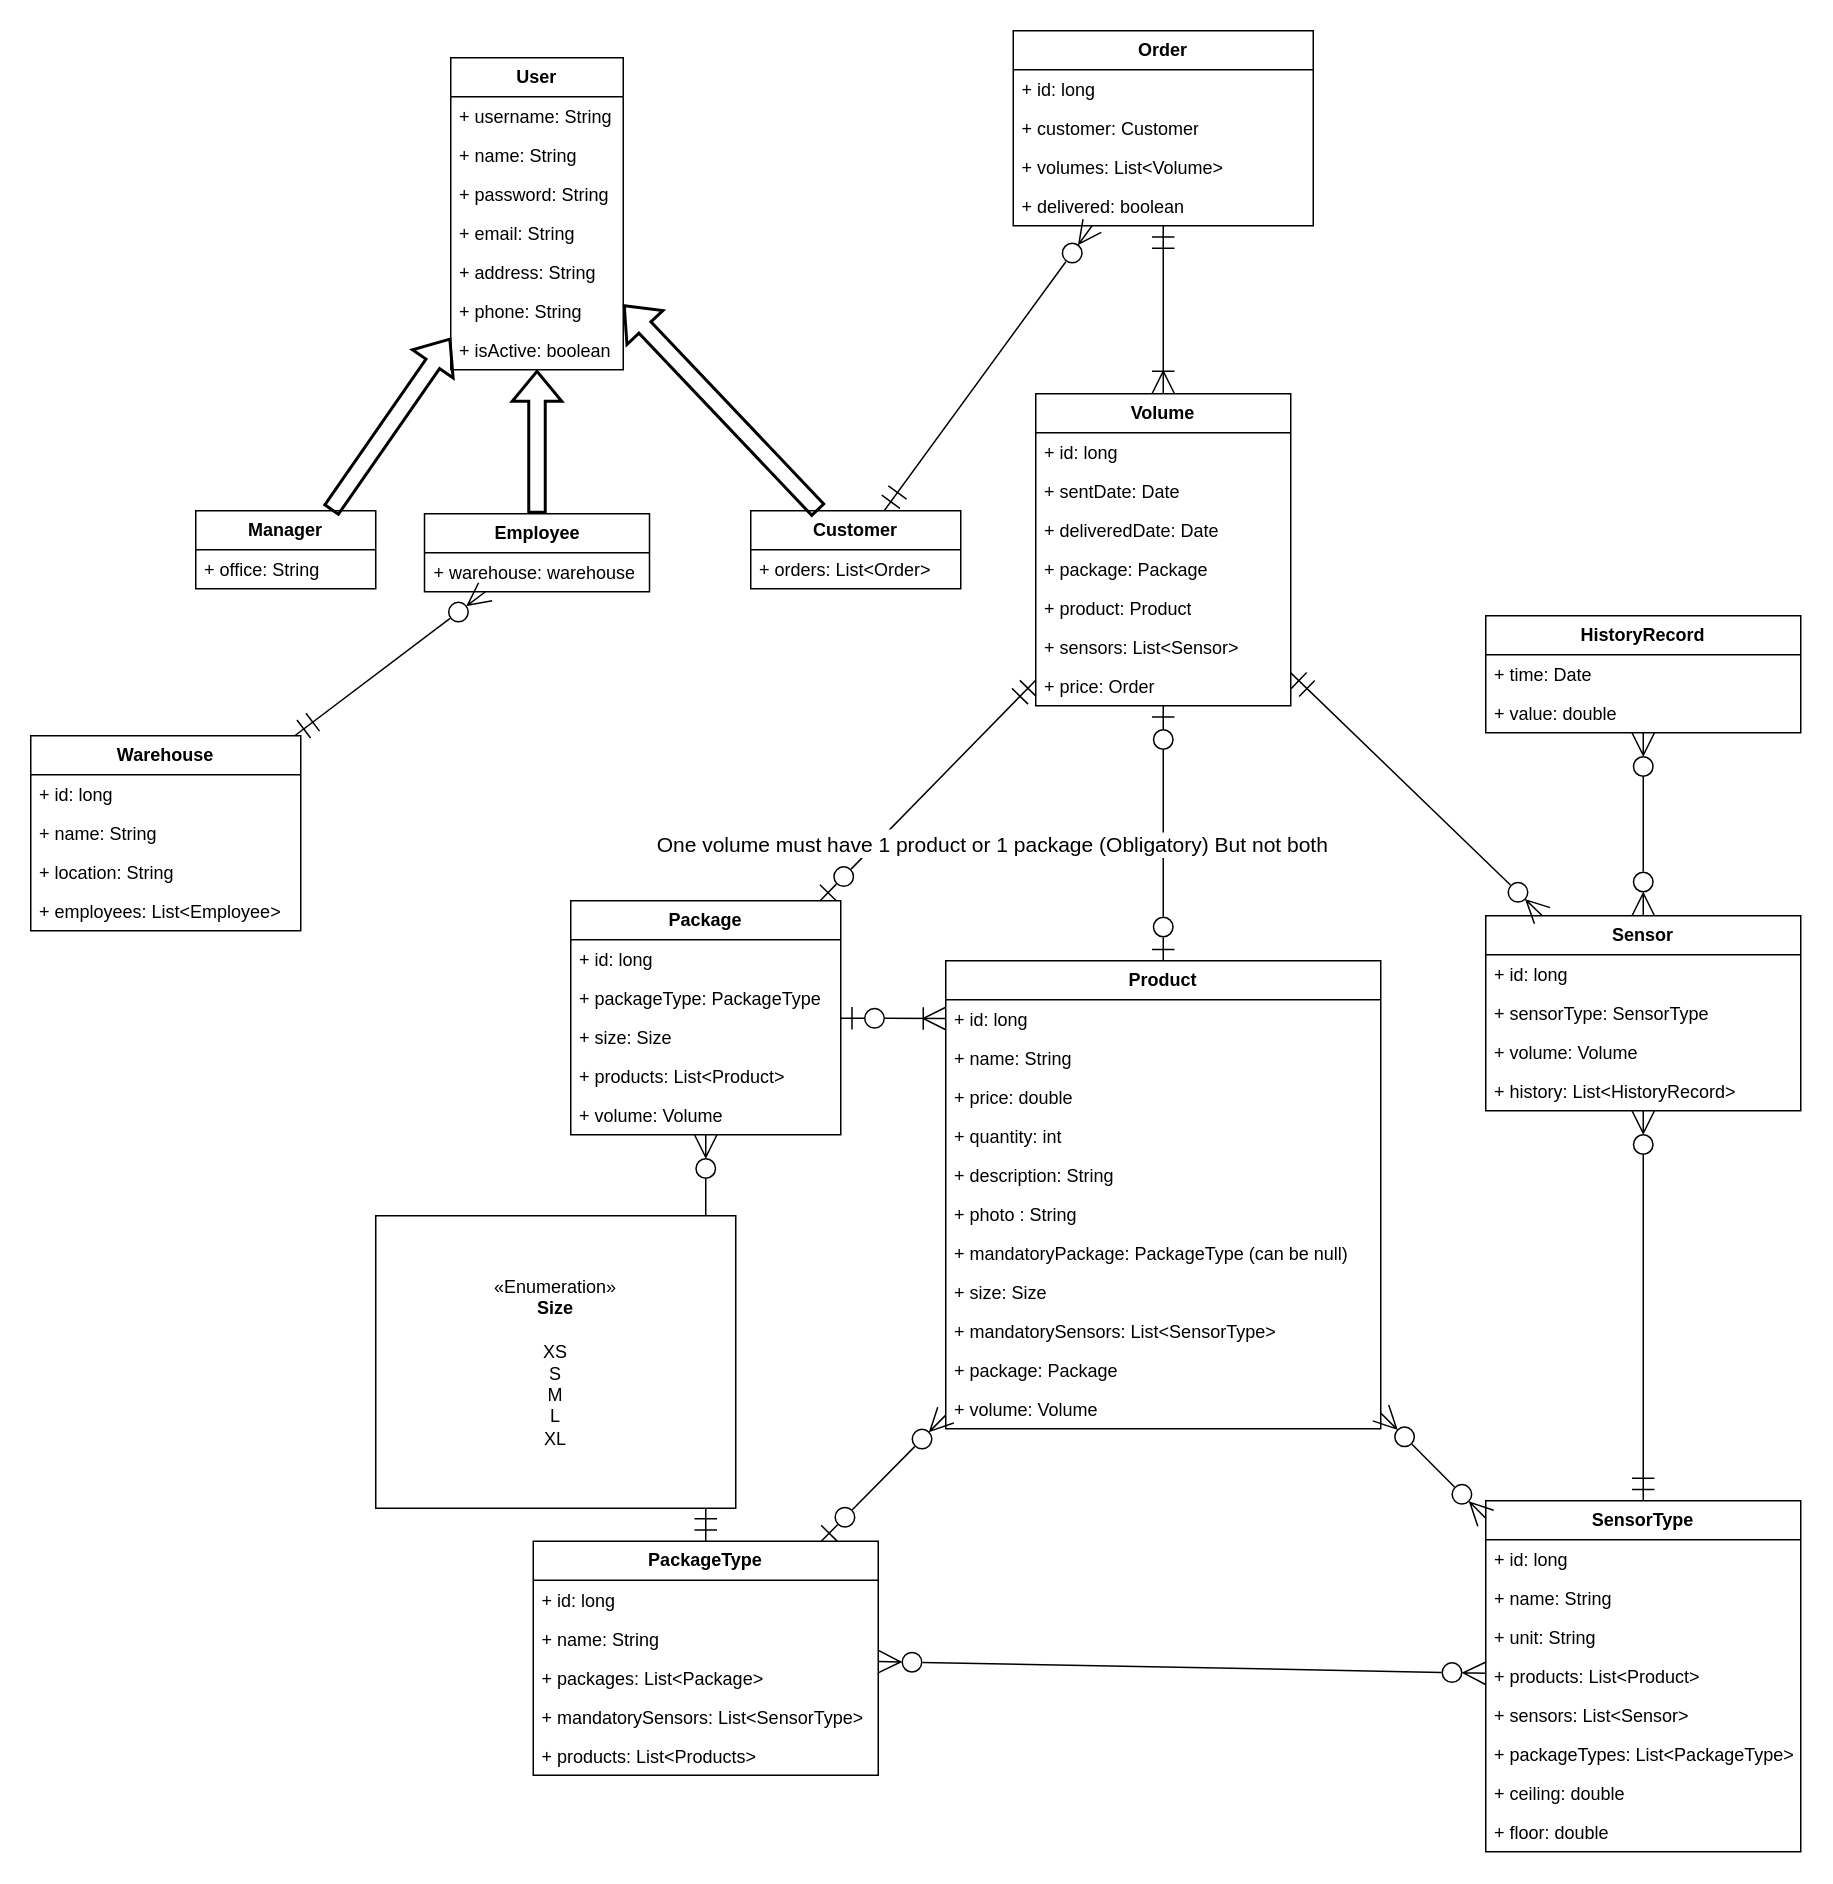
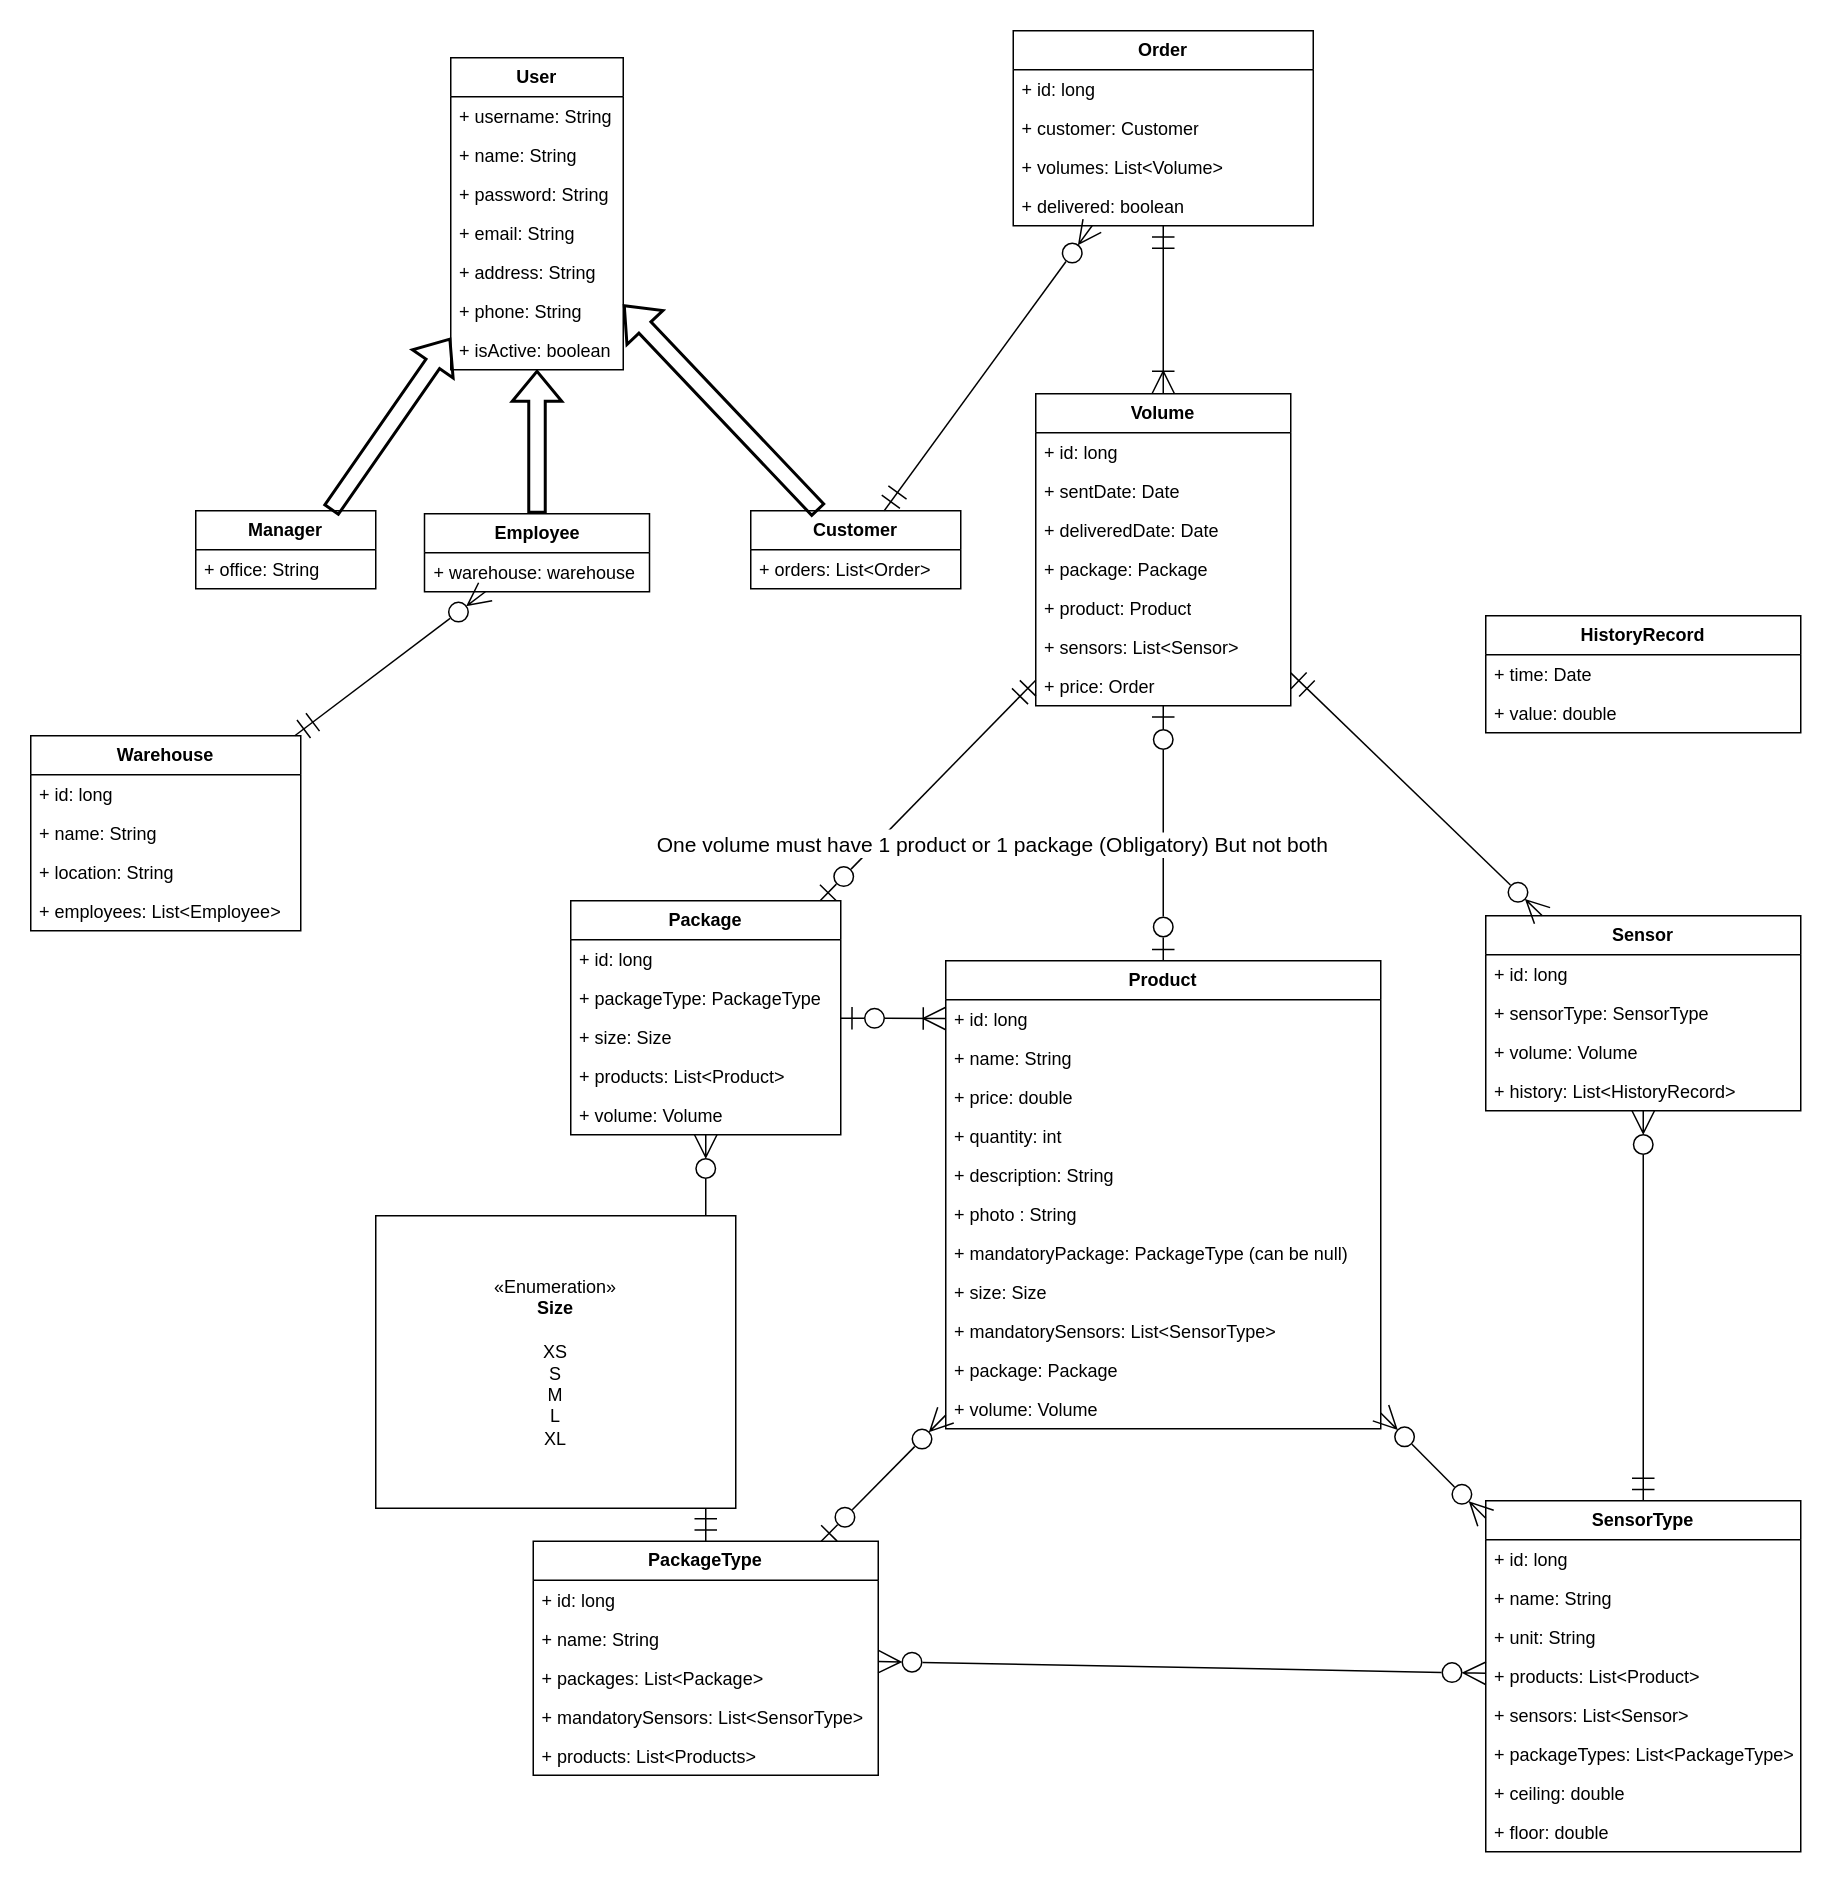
edge "HistoryRecord" -- "Sensor": removed
